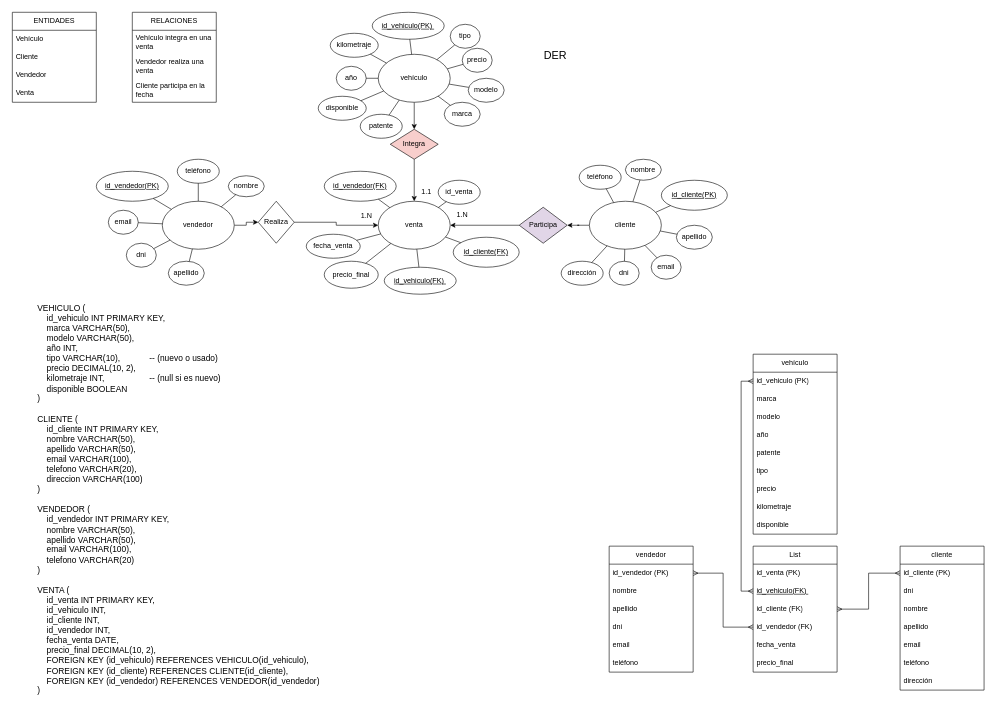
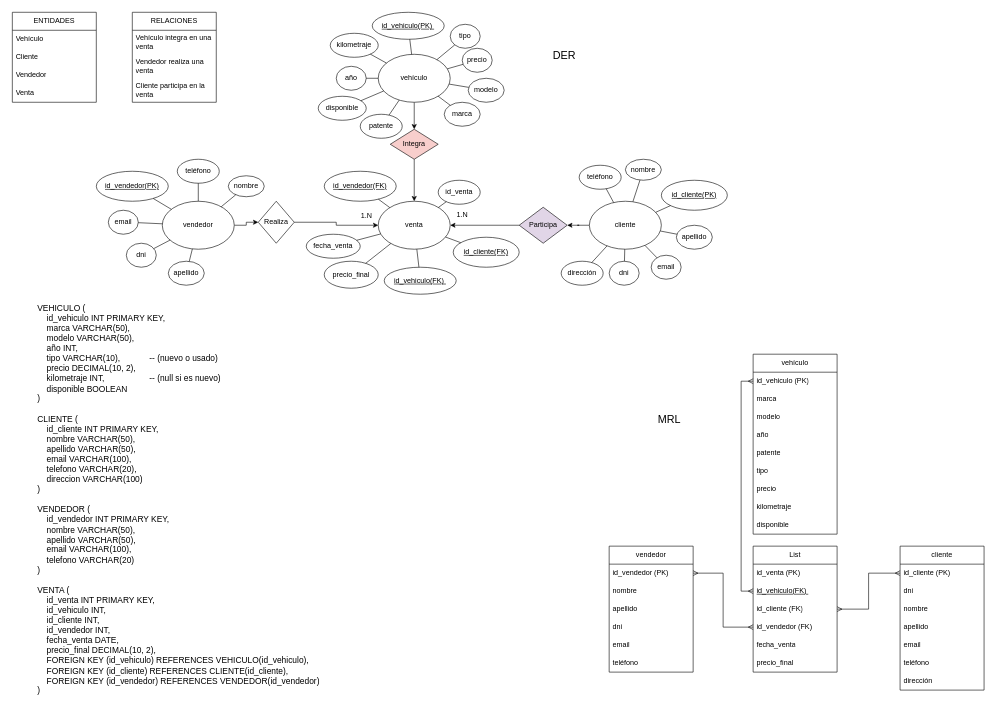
node "DER": moved (555, 56) -> (564, 56)
node "Cliente participa en la fecha": label "Cliente participa en la fecha" -> "Cliente participa en la venta"
node "1.1": removed
node "MRL": added
